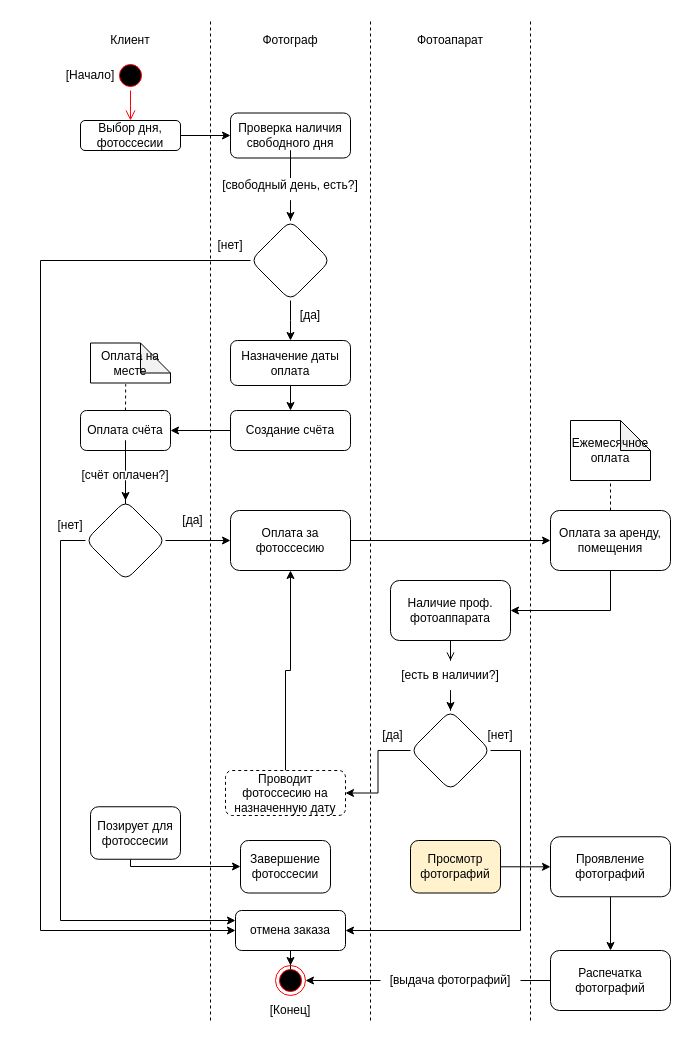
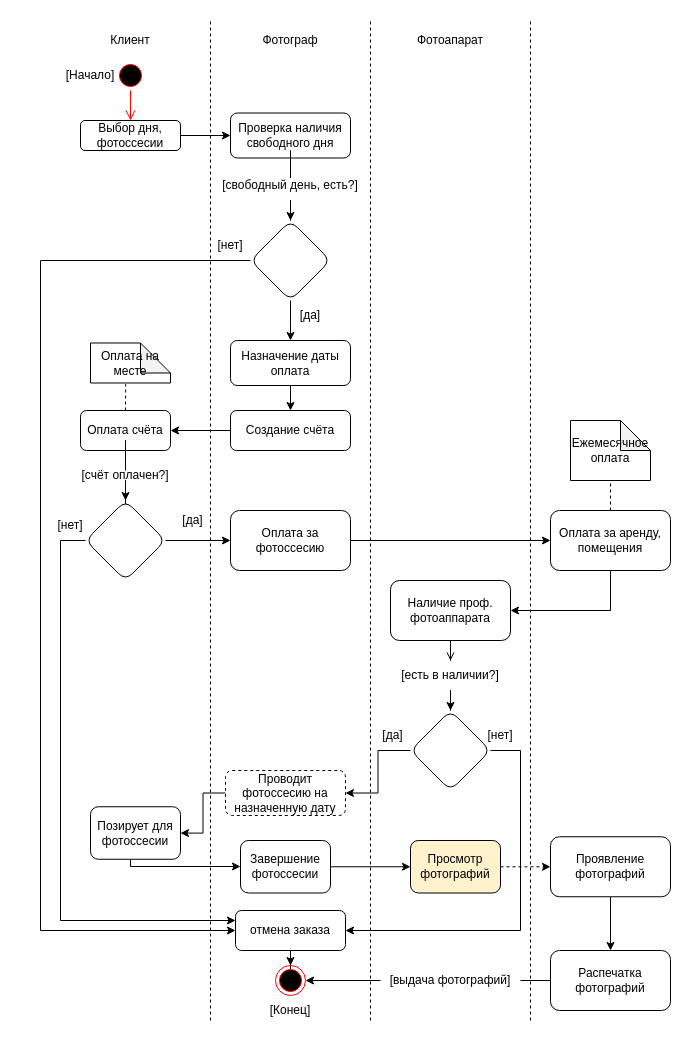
edge "Проводит фотоссесию на назначенную дату" -> "Оплата за фотоссесию": now "Проводит фотоссесию на назначенную дату" -> "Позирует для фотоссесии"
edge "Завершение фотоссесии" -> "Просмотр фотографий": added
edge "Просмотр фотографий" -> "Проявление фотографий": style solid -> dashed
